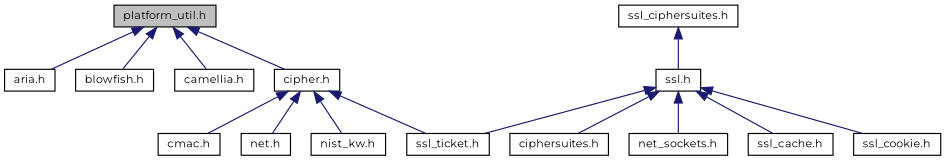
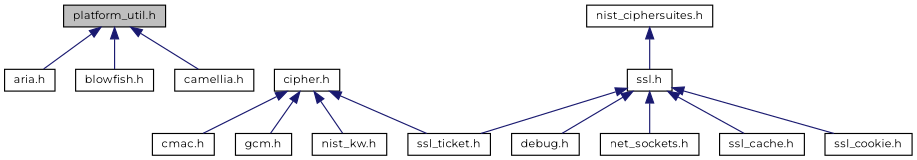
node "ssl_ciphersuites.h": label "ssl_ciphersuites.h" -> "nist_ciphersuites.h"
edge "cipher.h" -> "platform_util.h": removed
node "net.h": label "net.h" -> "gcm.h"
node "ciphersuites.h": label "ciphersuites.h" -> "debug.h"
